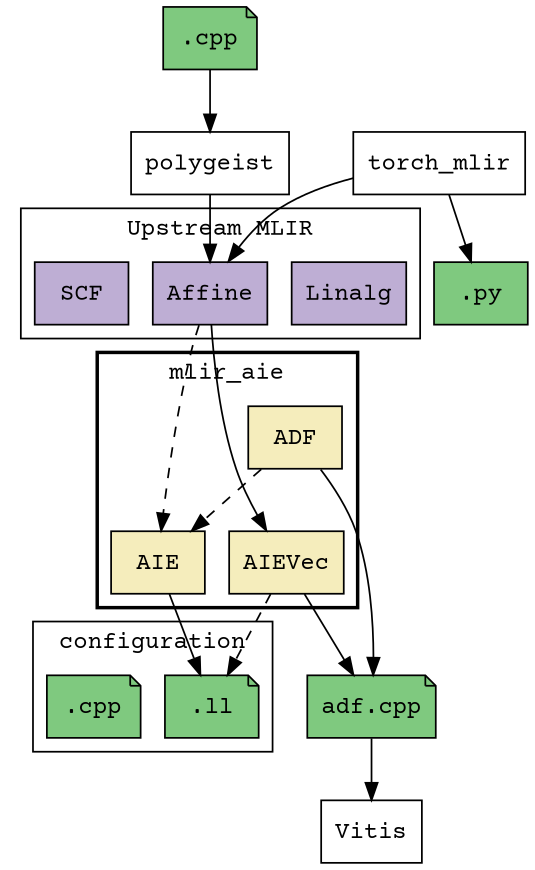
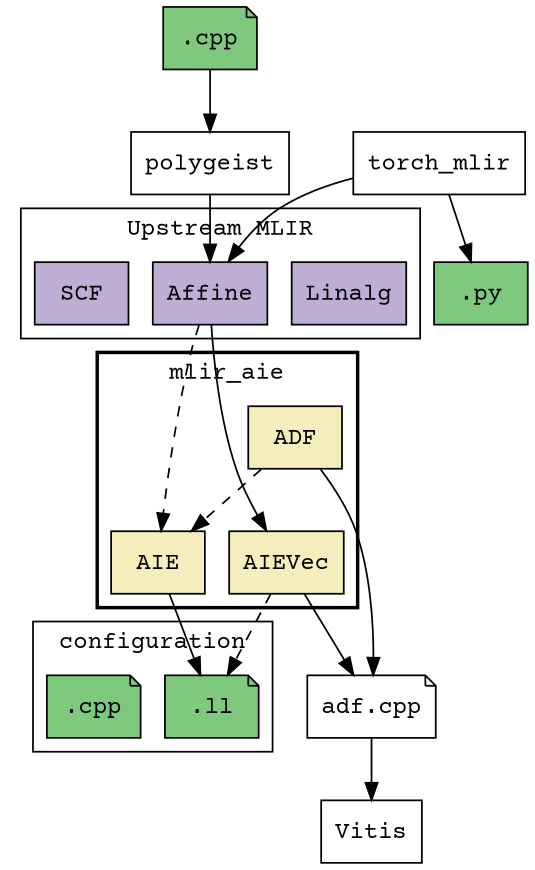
node "adf.cpp": fillcolor #7fc97f -> white
